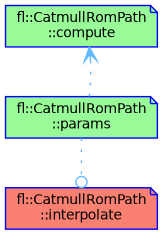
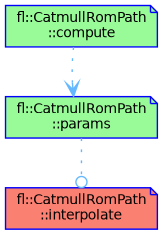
edge "fl::CatmullRomPath ::params" -> "fl::CatmullRomPath ::compute": reversed
